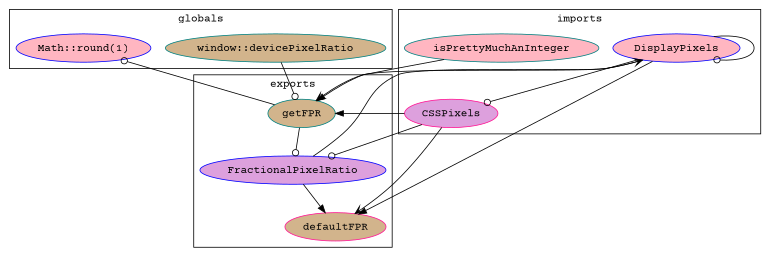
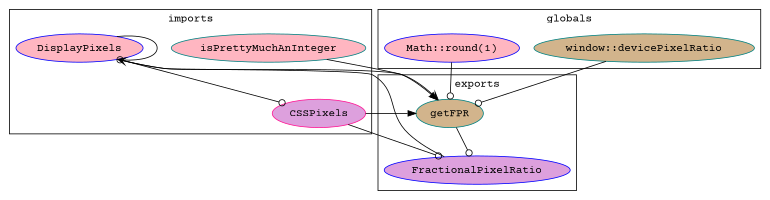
edge "getFPR" -> "Math::round(1)": reversed
node "defaultFPR": removed
